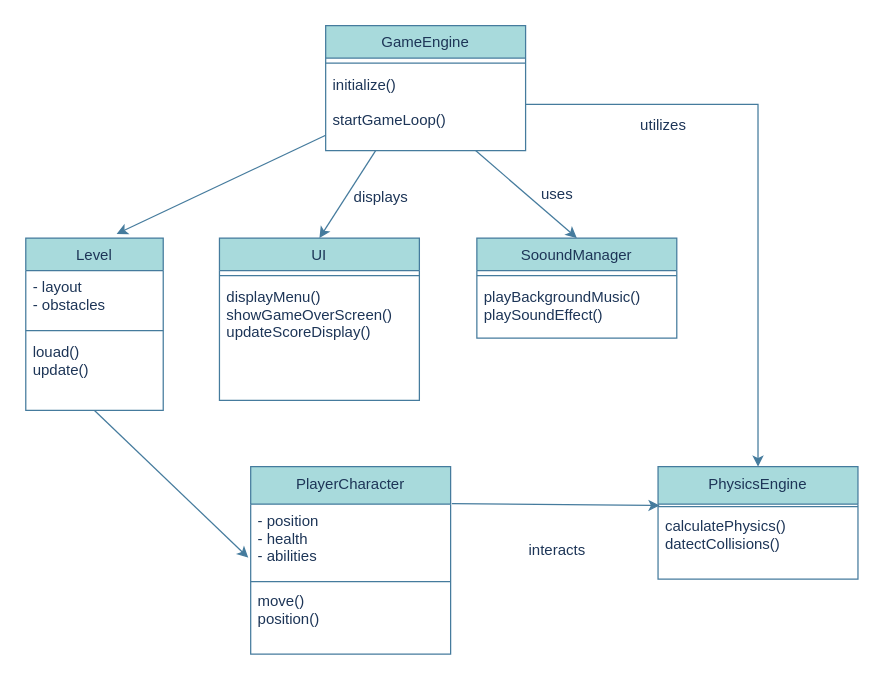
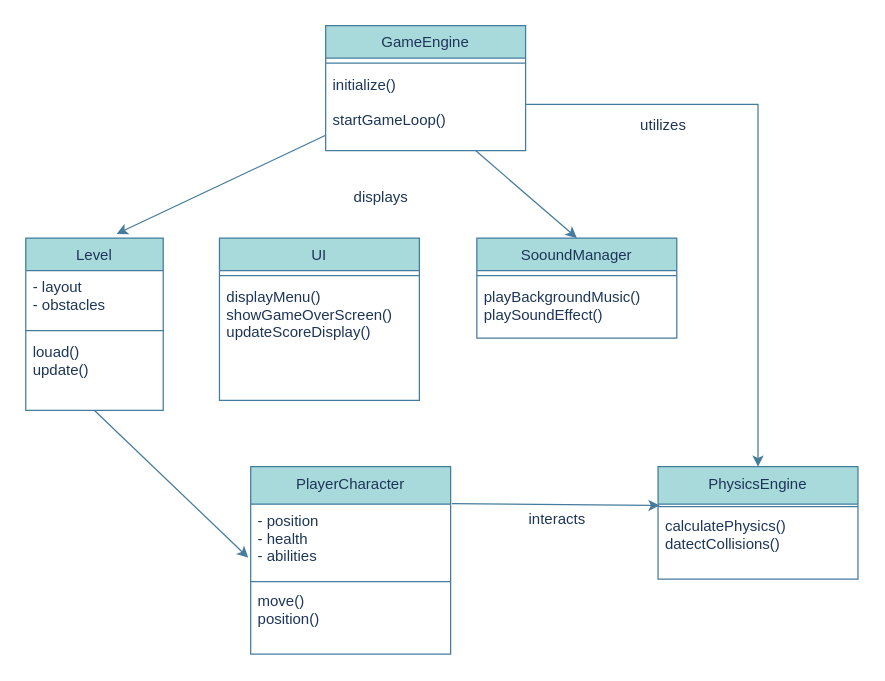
edge "GameEngine" -> "UI": removed
node "uses": removed
node "interacts": moved (557, 551) -> (557, 519)
